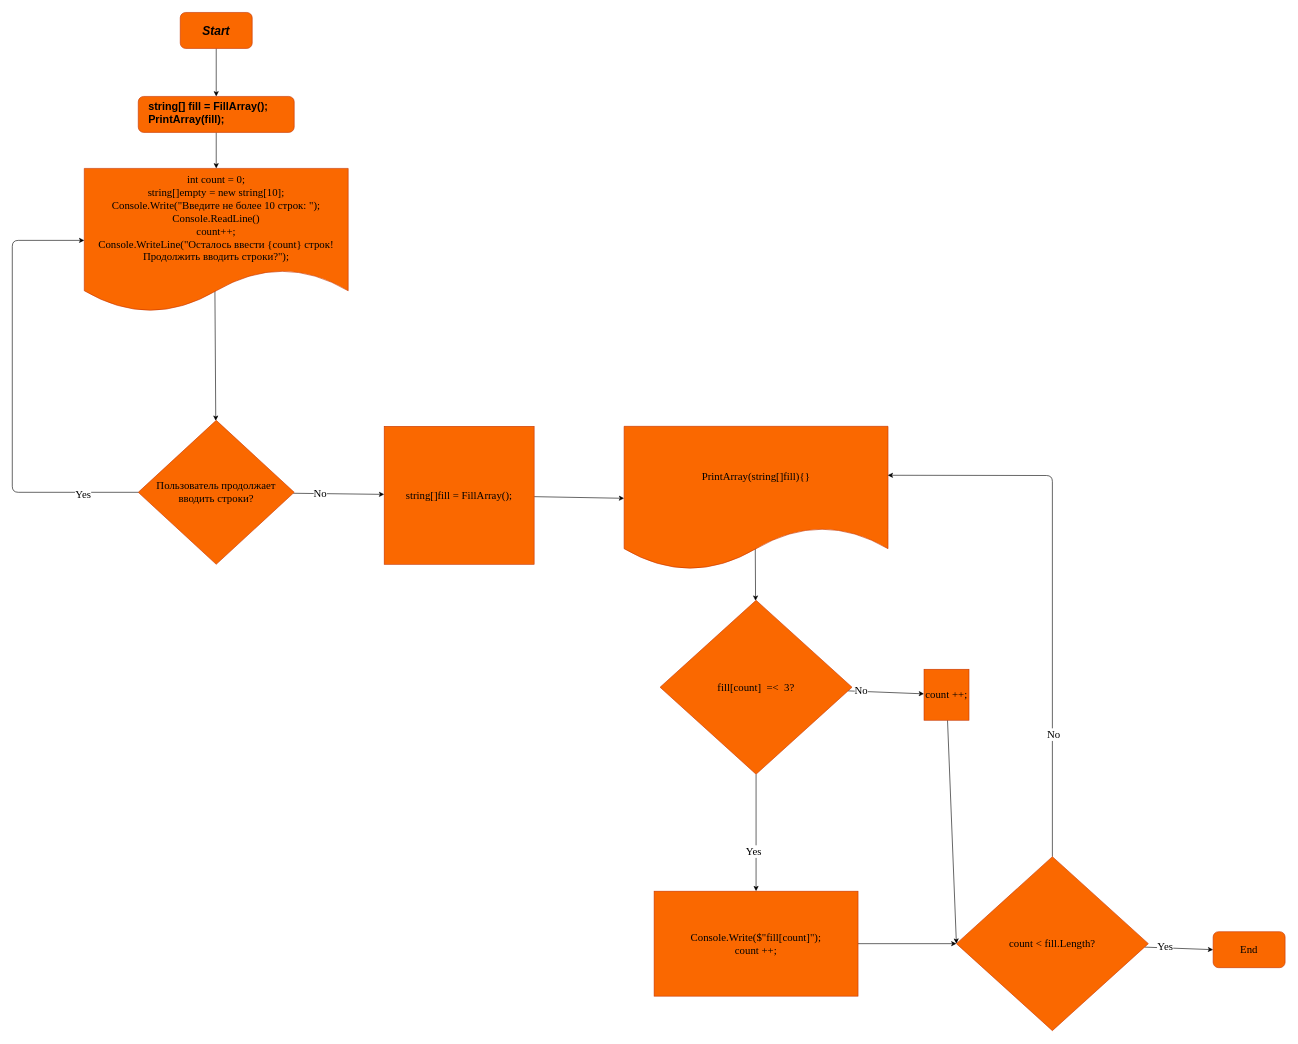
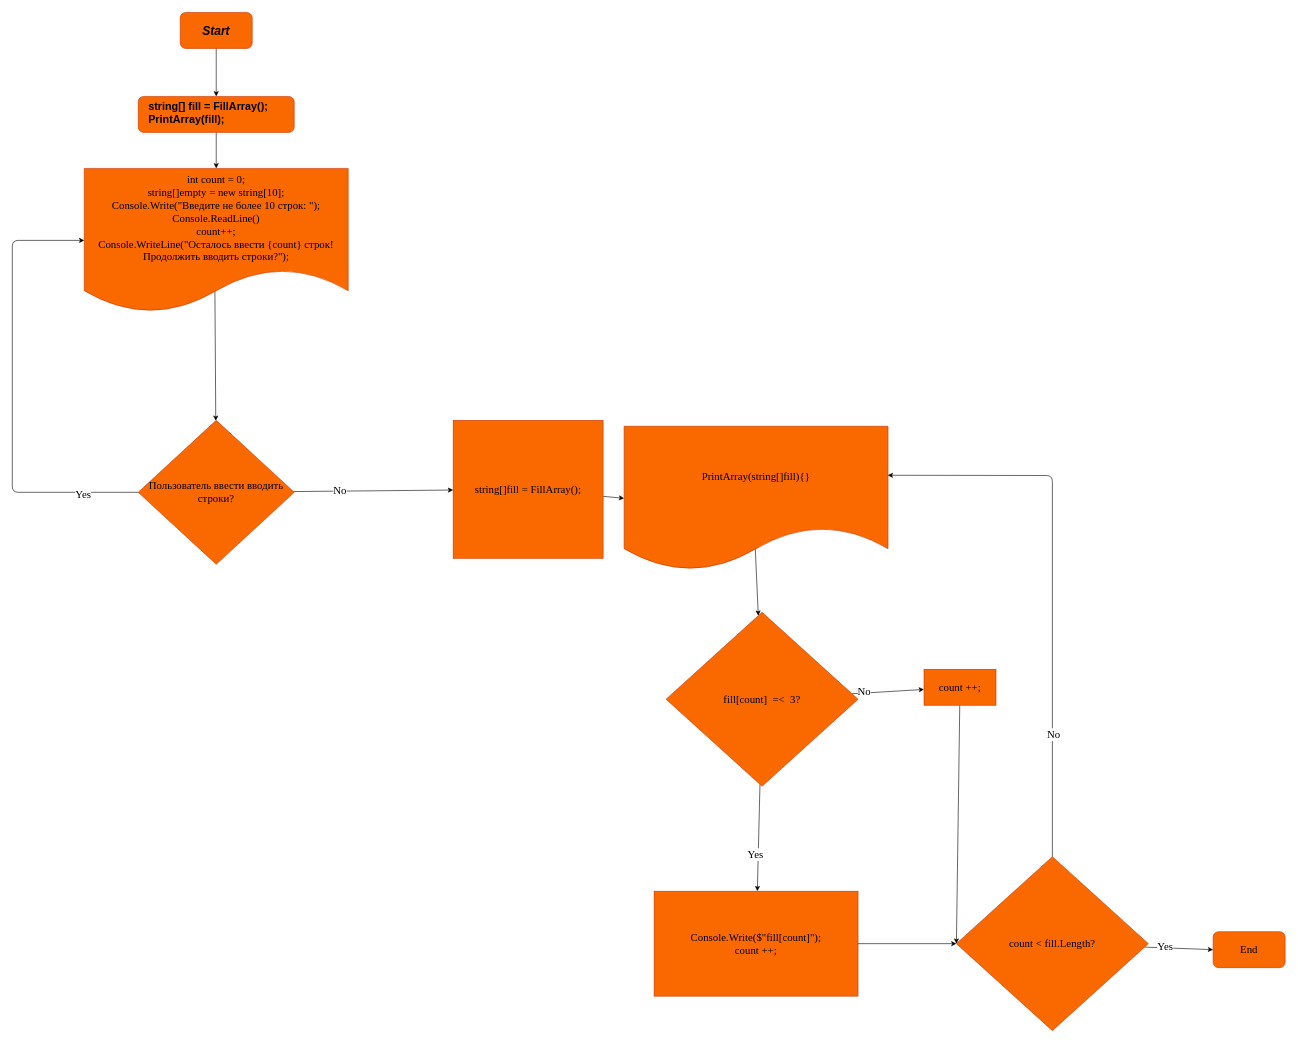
node "Пользователь продолжает вводить строки?": label "Пользователь продолжает вводить строки?" -> "Пользователь ввести вводить строки?"
node "string[]fill = FillArray();": moved (459, 495) -> (528, 489)
node "fill[count] =< 3?": moved (756, 687) -> (762, 699)
node "count ++;": size 45x51 -> 72x36
